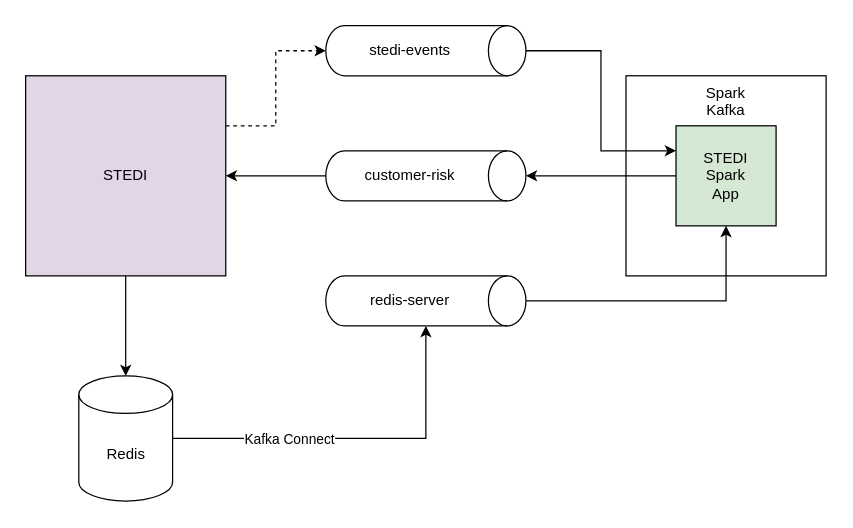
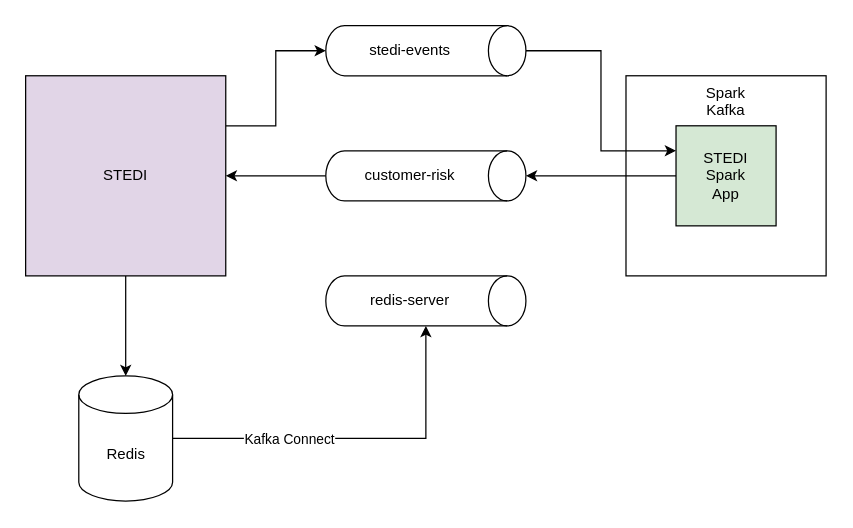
edge "STEDI" -> "stedi-events": style dashed -> solid
edge "redis-server" -> "STEDI Spark App": removed
